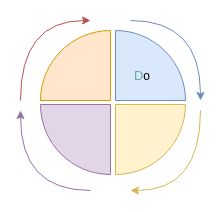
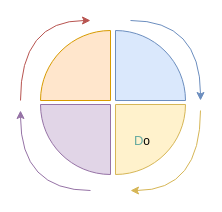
node "Do": moved (143, 76) -> (143, 141)
